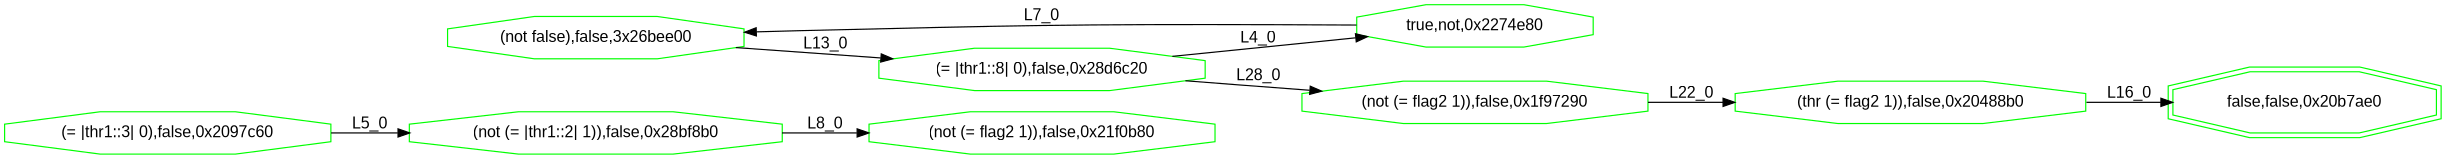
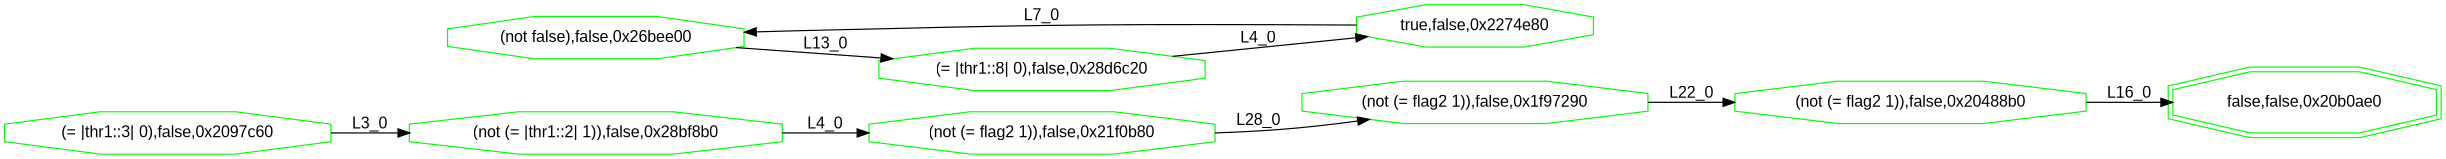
node "true,not,0x2274e80": label "true,not,0x2274e80" -> "true,false,0x2274e80"
node "(not false),false,3x26bee00": label "(not false),false,3x26bee00" -> "(not false),false,0x26bee00"
edge "(= |thr1::8| 0),false,0x28d6c20" -> "(not (= flag2 1)),false,0x1f97290": now "(not (= flag2 1)),false,0x21f0b80" -> "(not (= flag2 1)),false,0x1f97290"
node "(thr (= flag2 1)),false,0x20488b0": label "(thr (= flag2 1)),false,0x20488b0" -> "(not (= flag2 1)),false,0x20488b0"
node "false,false,0x20b7ae0": label "false,false,0x20b7ae0" -> "false,false,0x20b0ae0"
edge "(= |thr1::3| 0),false,0x2097c60" -> "(not (= |thr1::2| 1)),false,0x28bf8b0": label "L5_0" -> "L3_0"
edge "(not (= |thr1::2| 1)),false,0x28bf8b0" -> "(not (= flag2 1)),false,0x21f0b80": label "L8_0" -> "L4_0"
